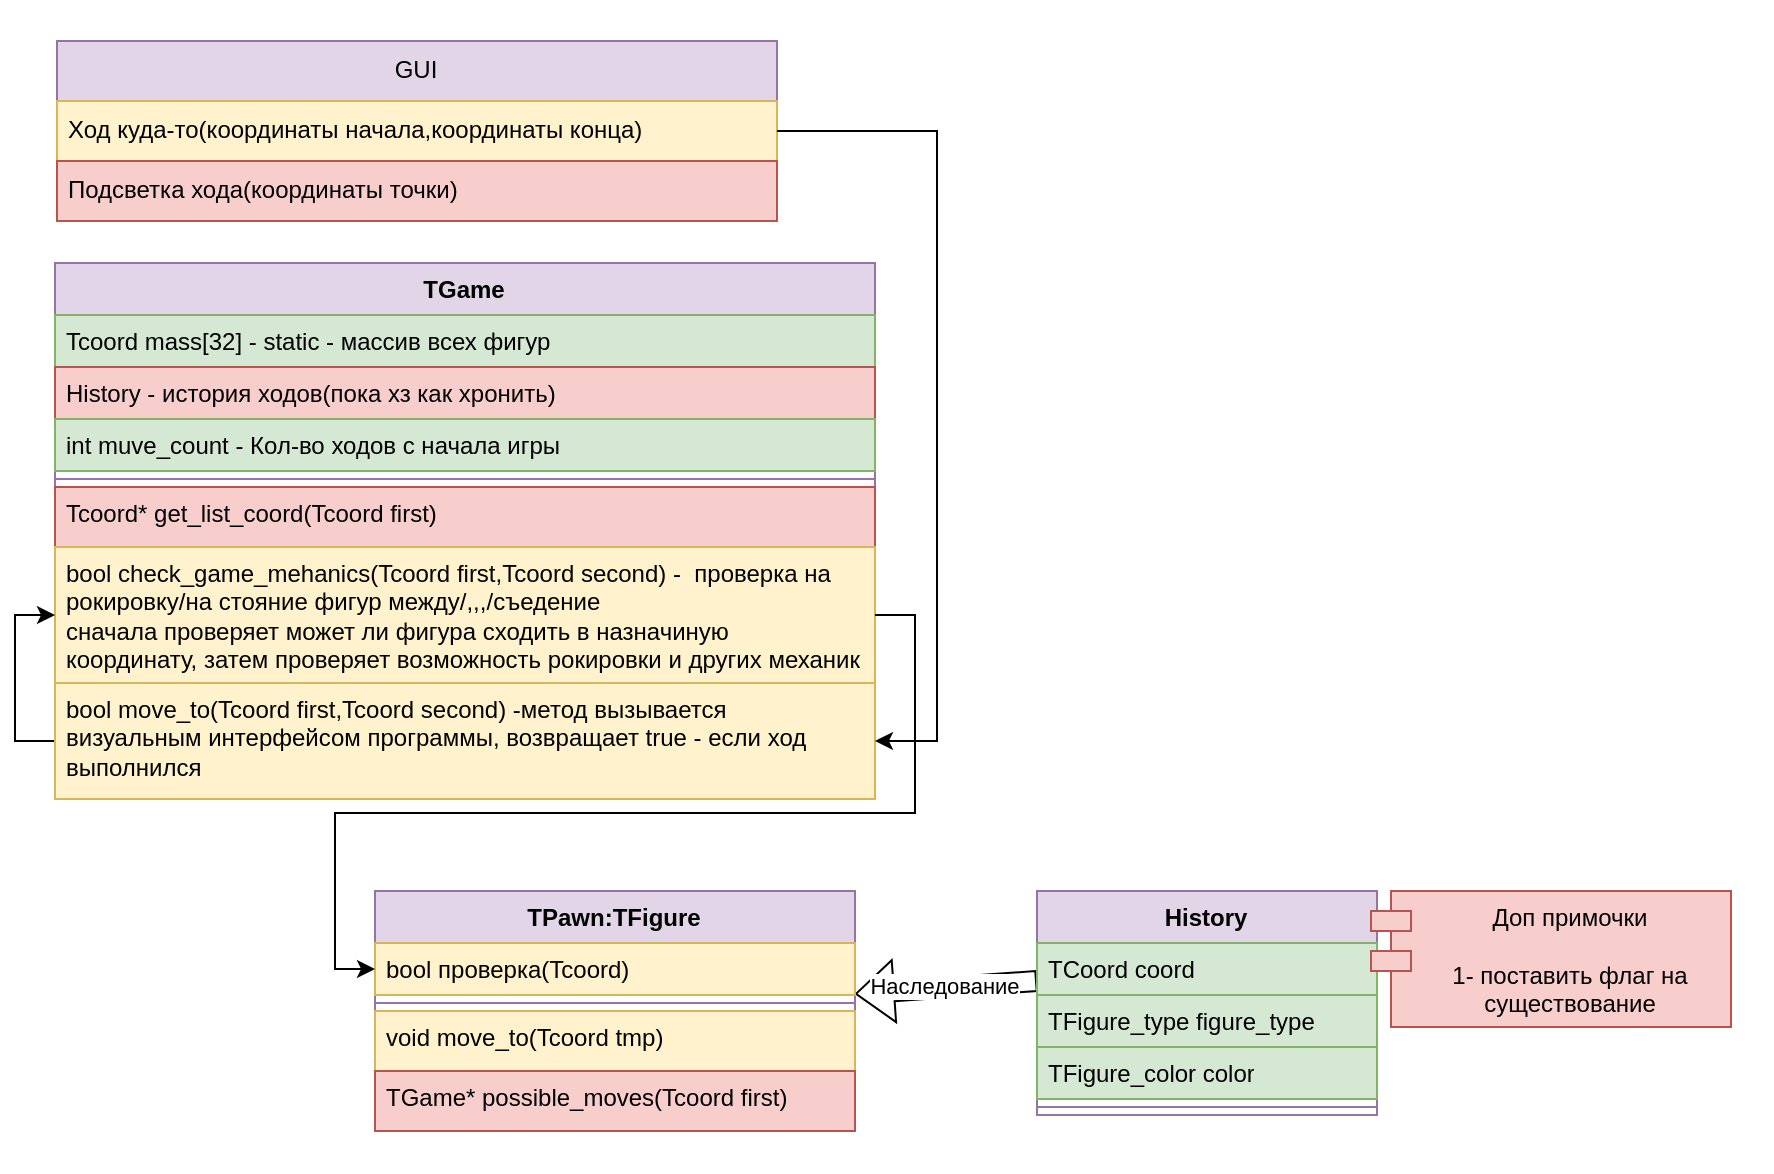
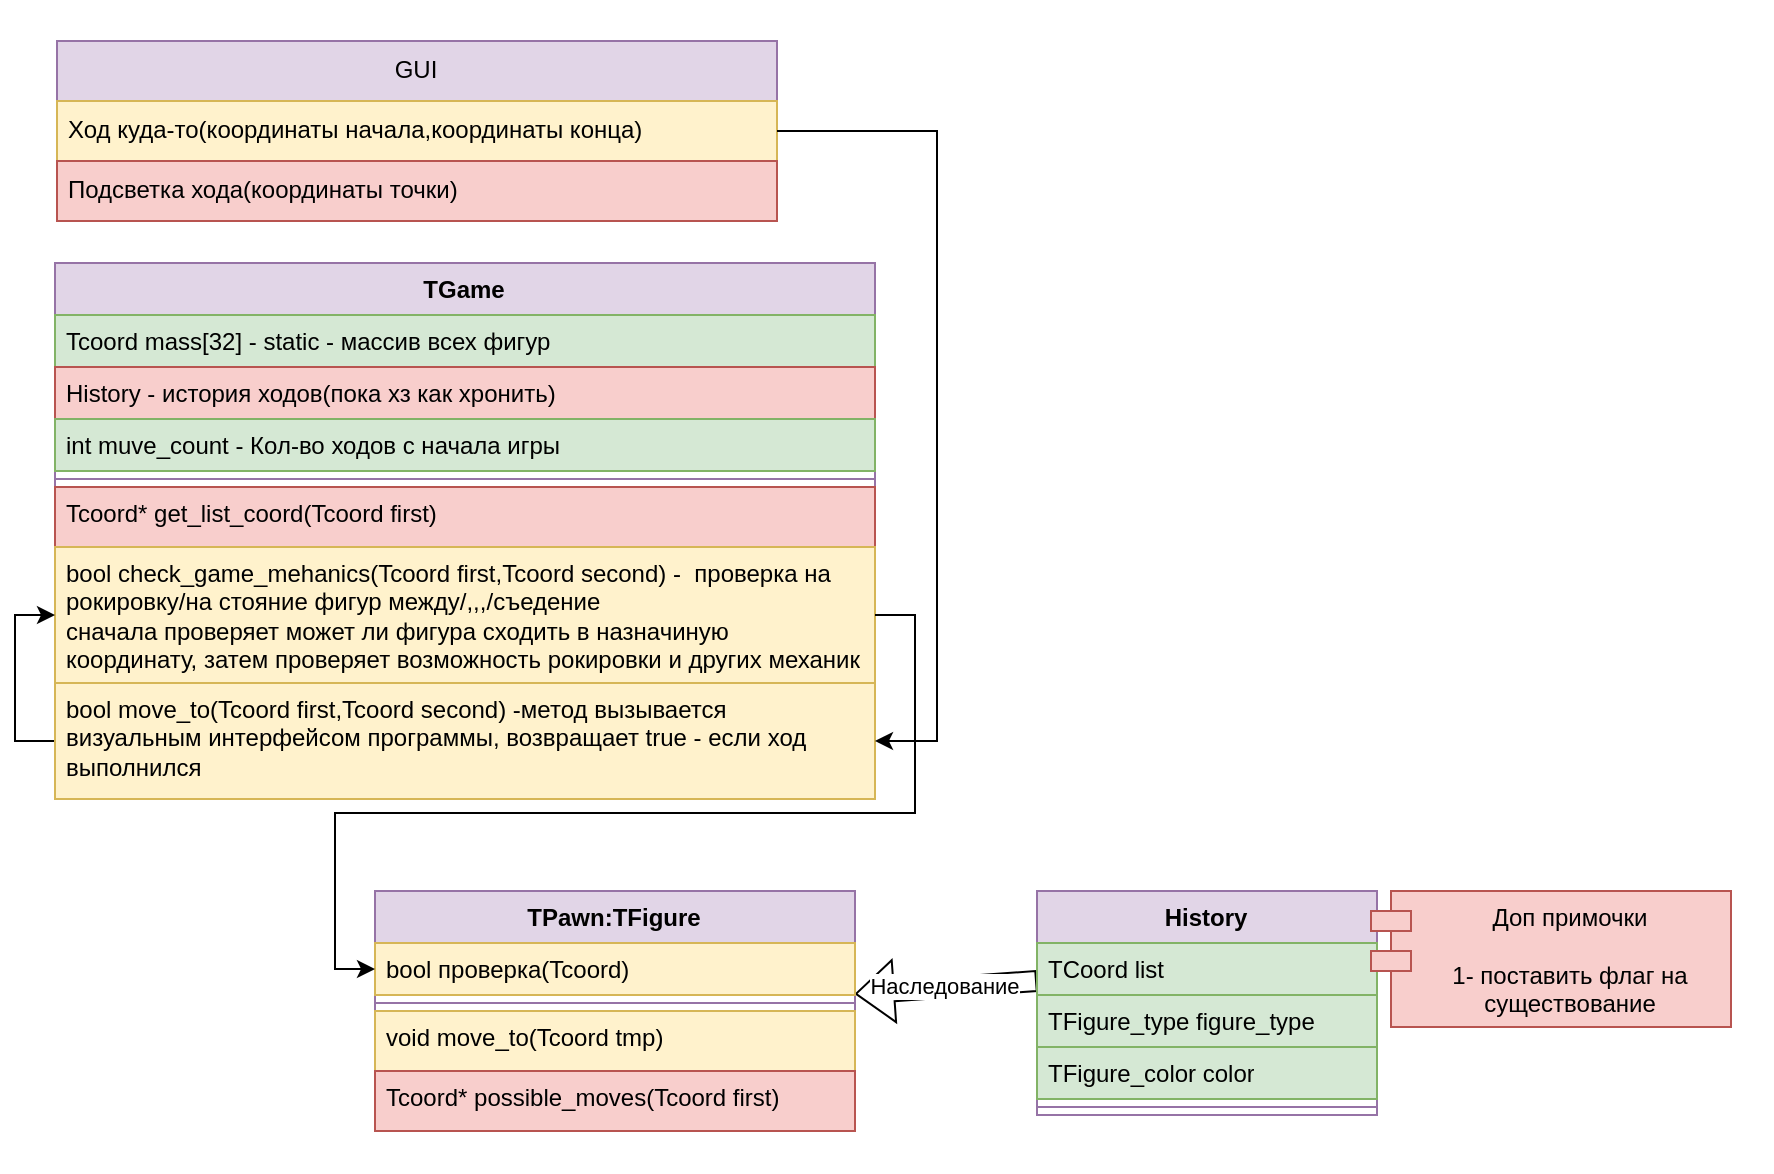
node "TCoord coord": label "TCoord coord" -> "TCoord list"
node "TGame* possible_moves(Tcoord first)": label "TGame* possible_moves(Tcoord first)" -> "Tcoord* possible_moves(Tcoord first)"
